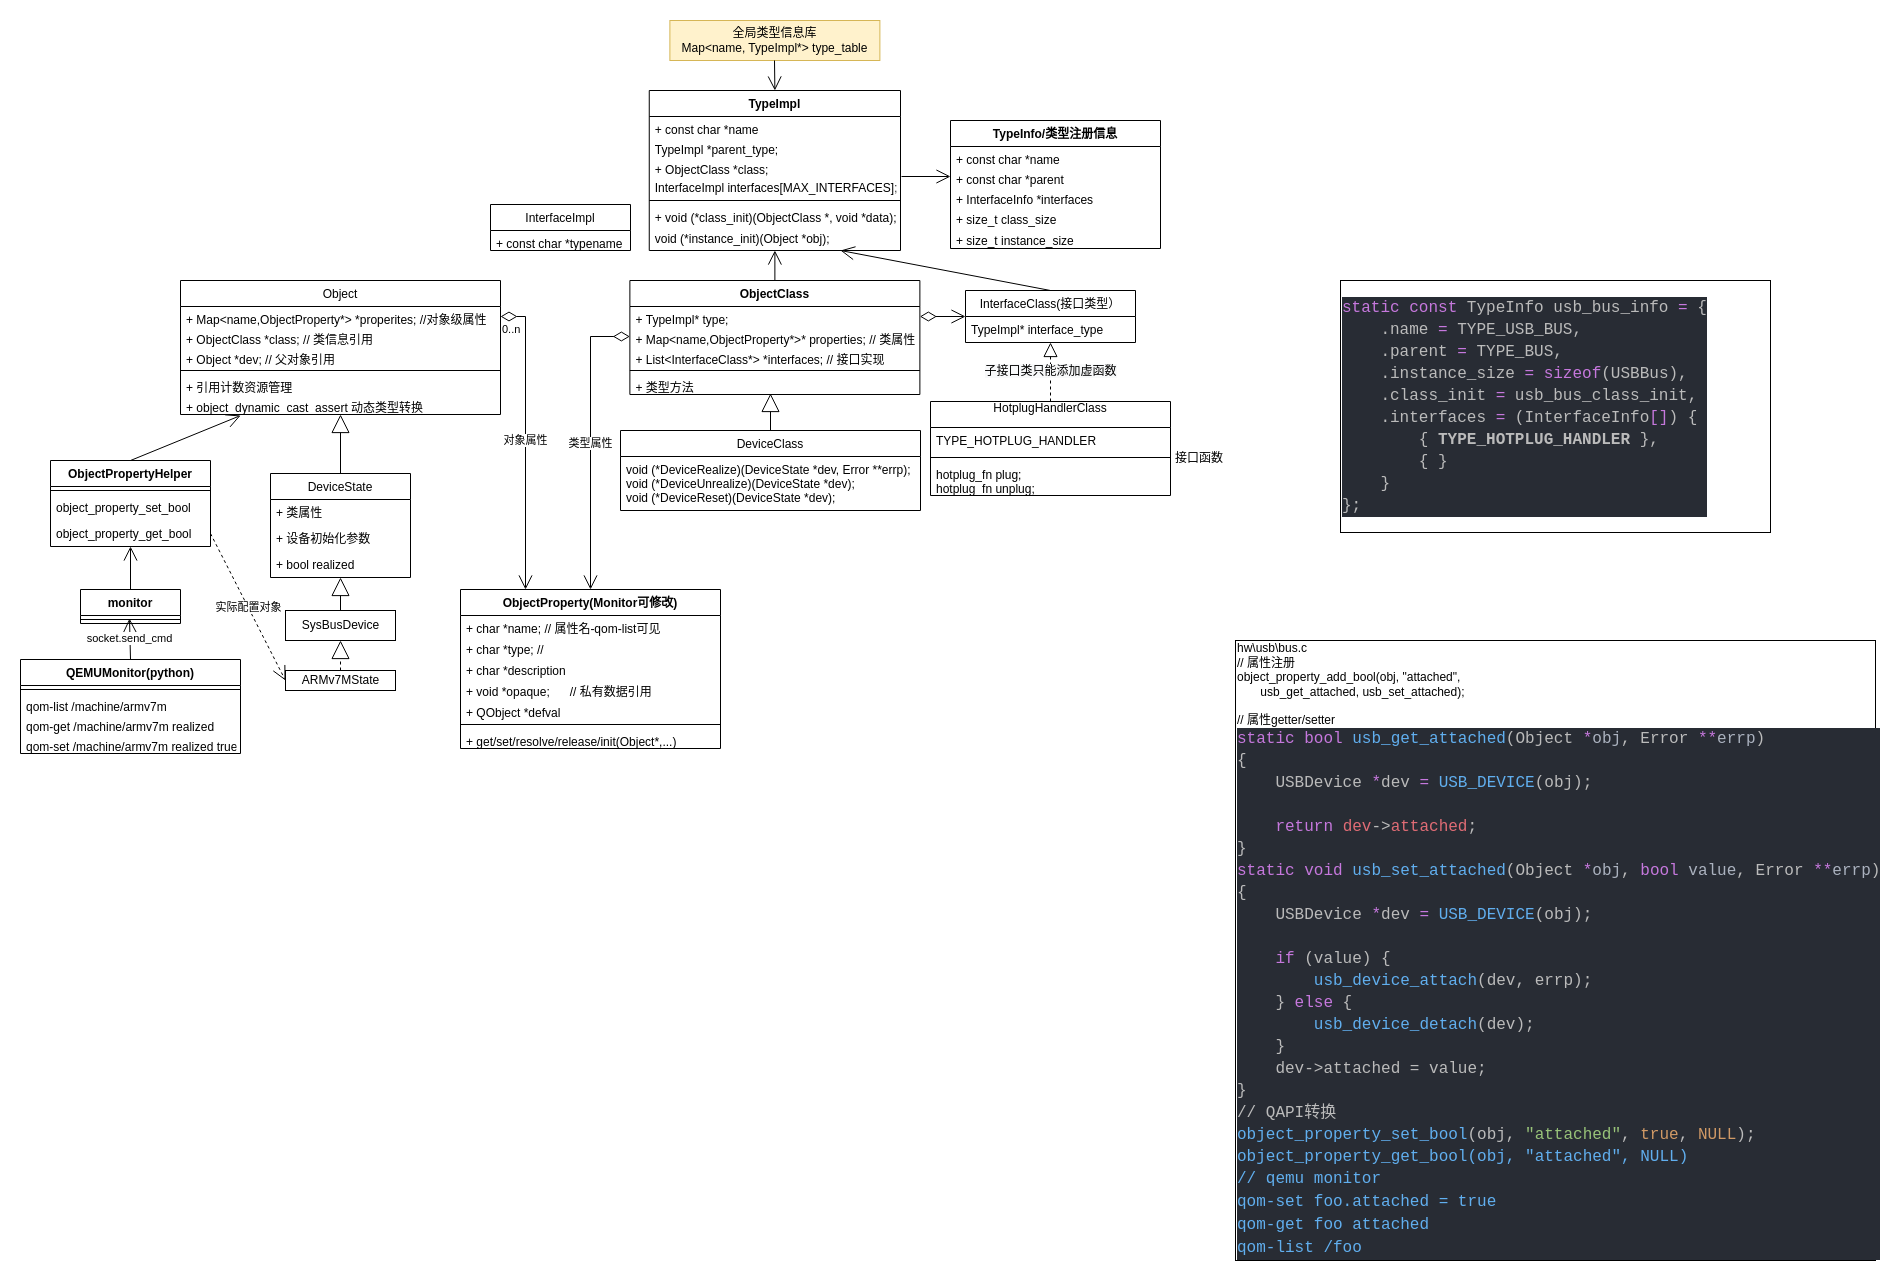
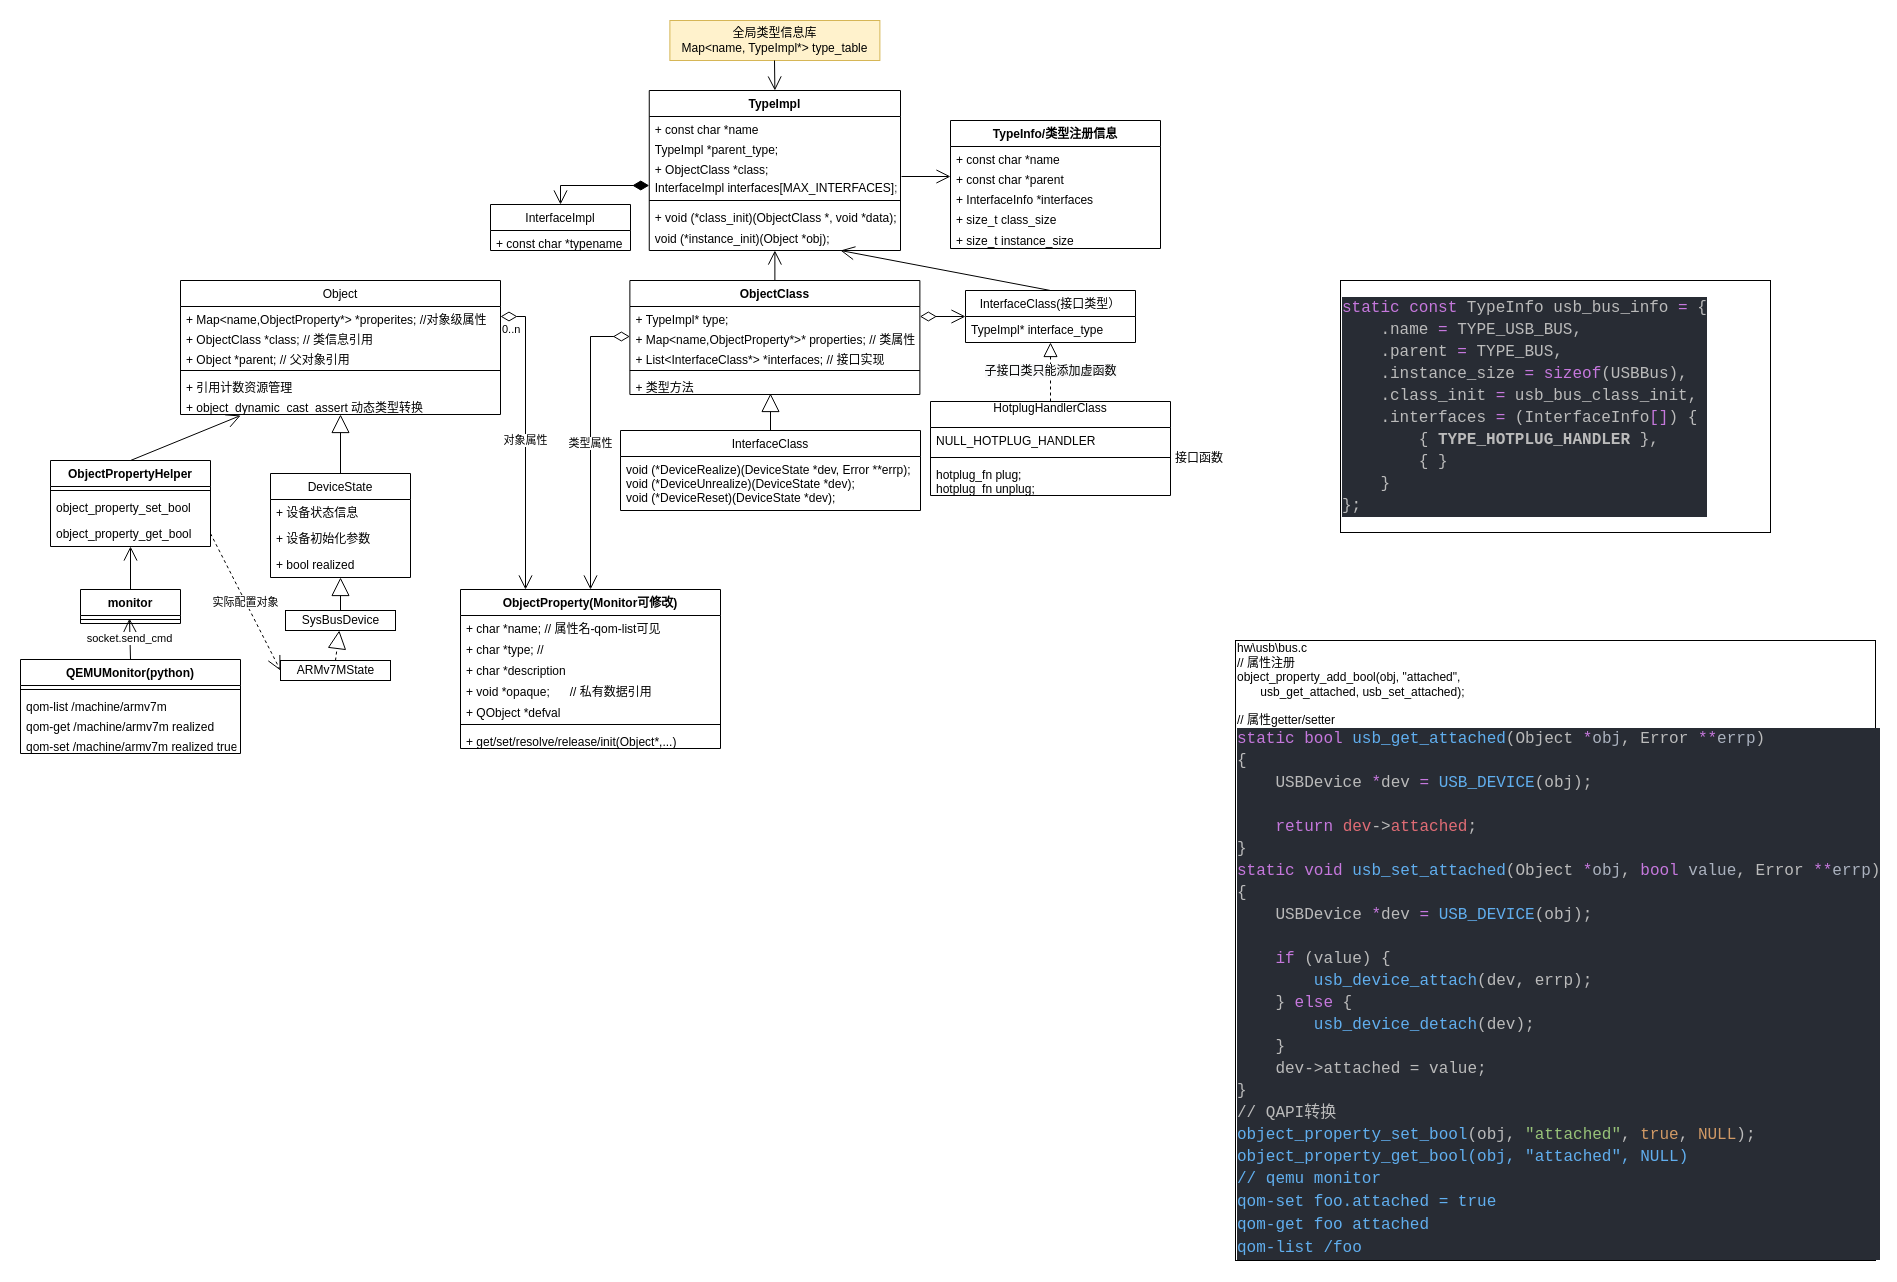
edge "InterfaceImpl interfaces[MAX_INTERFACES];" -- "InterfaceImpl": added
node "+ Object *dev; // 父对象引用": label "+ Object *dev; // 父对象引用" -> "+ Object *parent; // 父对象引用"
node "TYPE_HOTPLUG_HANDLER": label "TYPE_HOTPLUG_HANDLER" -> "NULL_HOTPLUG_HANDLER"
node "DeviceClass": label "DeviceClass" -> "InterfaceClass"
node "+ 类属性": label "+ 类属性" -> "+ 设备状态信息"
node "SysBusDevice": size 110x30 -> 110x20
node "ARMv7MState": moved (341, 681) -> (336, 671)
